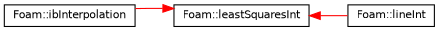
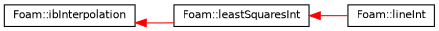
edge "Foam::ibInterpolation" -> "Foam::leastSquaresInt": reversed
